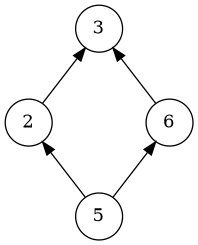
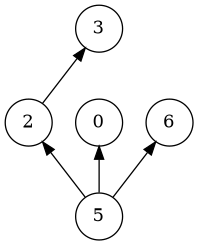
edge "6" -> "3": removed
node "0": added
